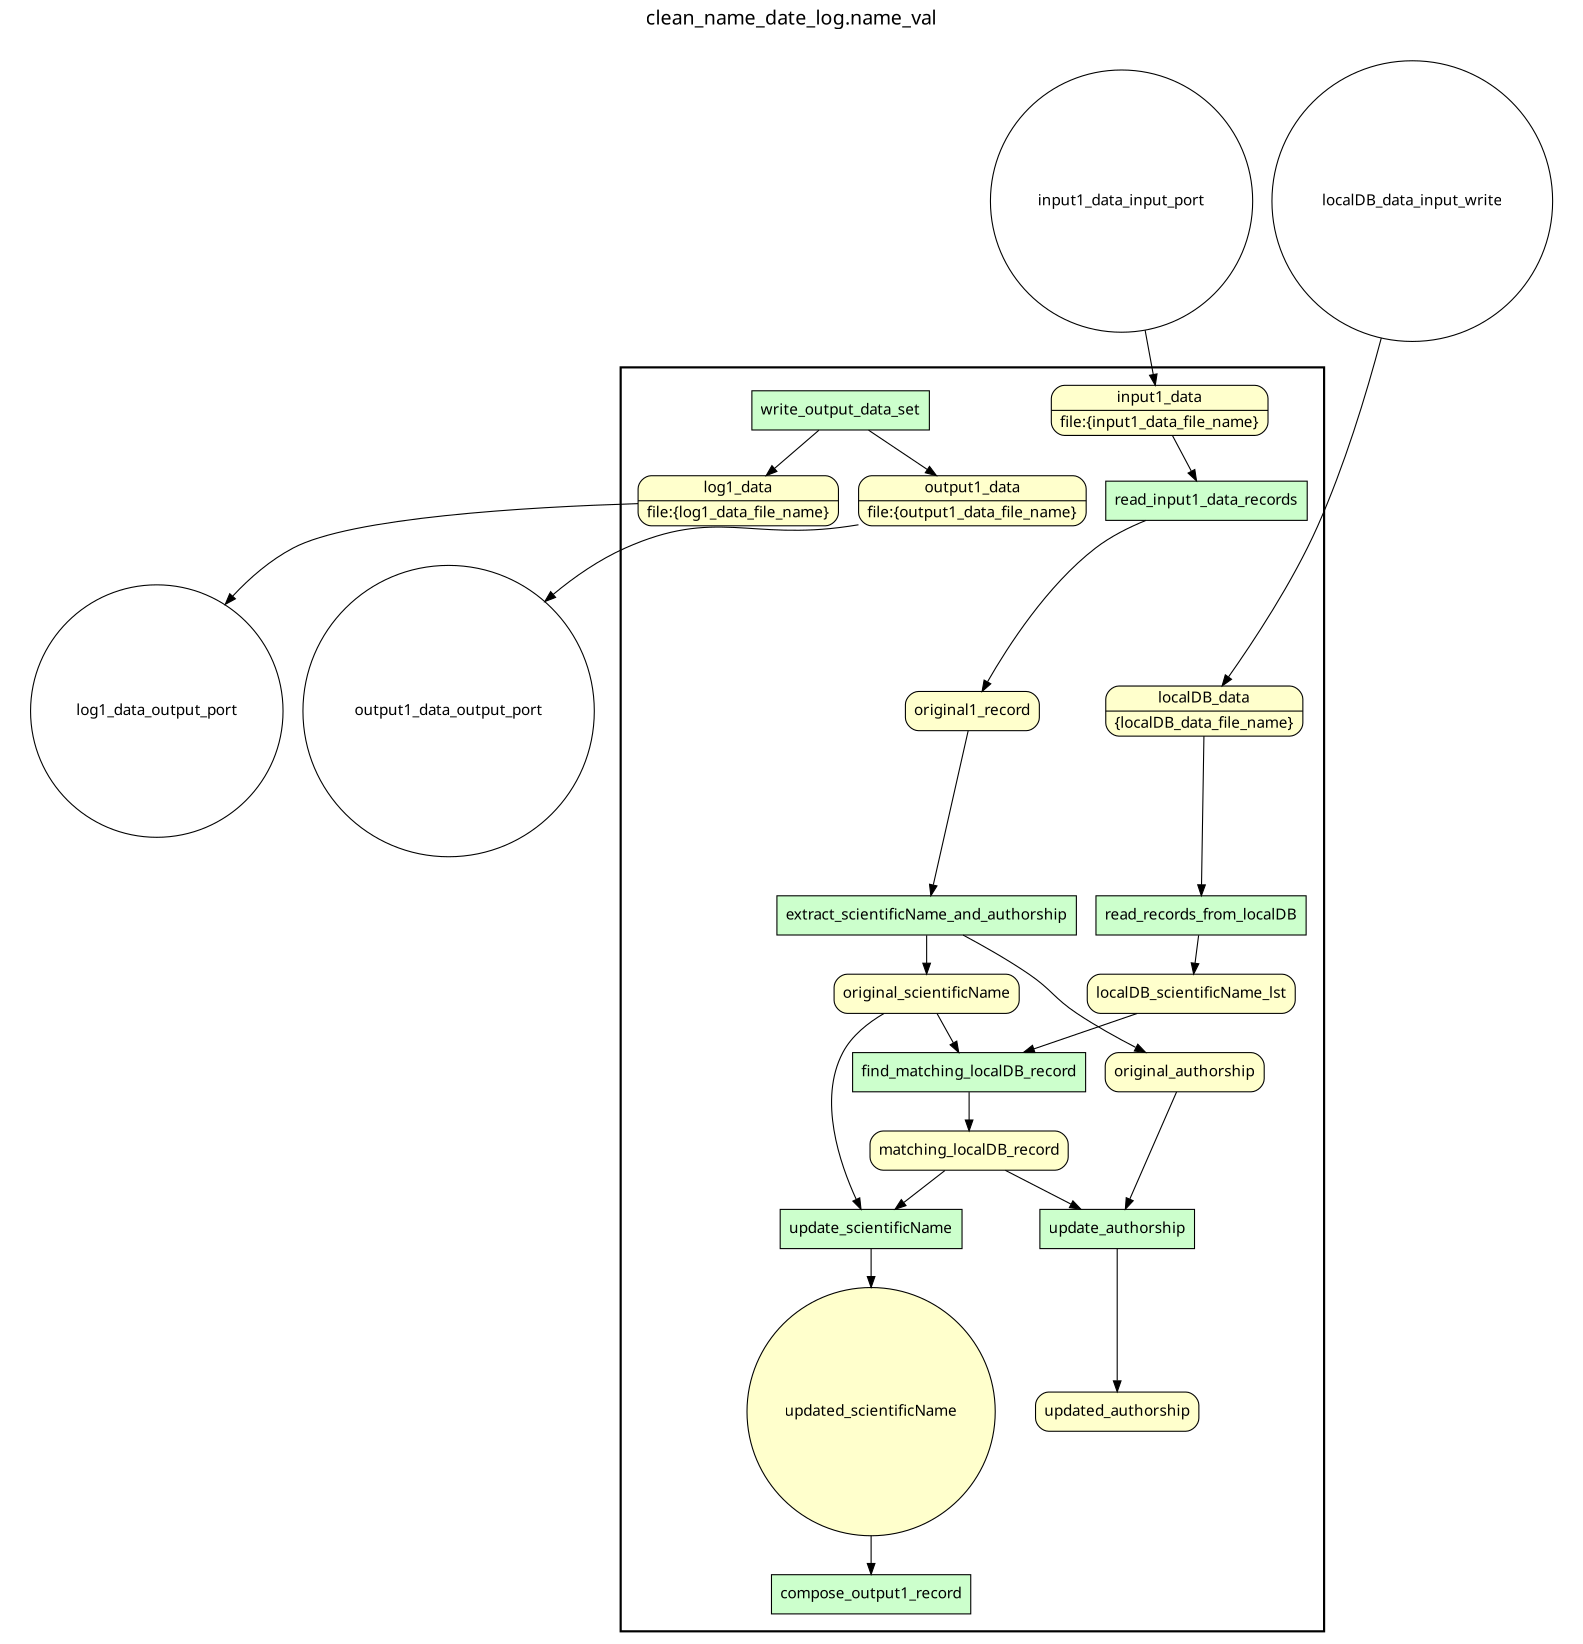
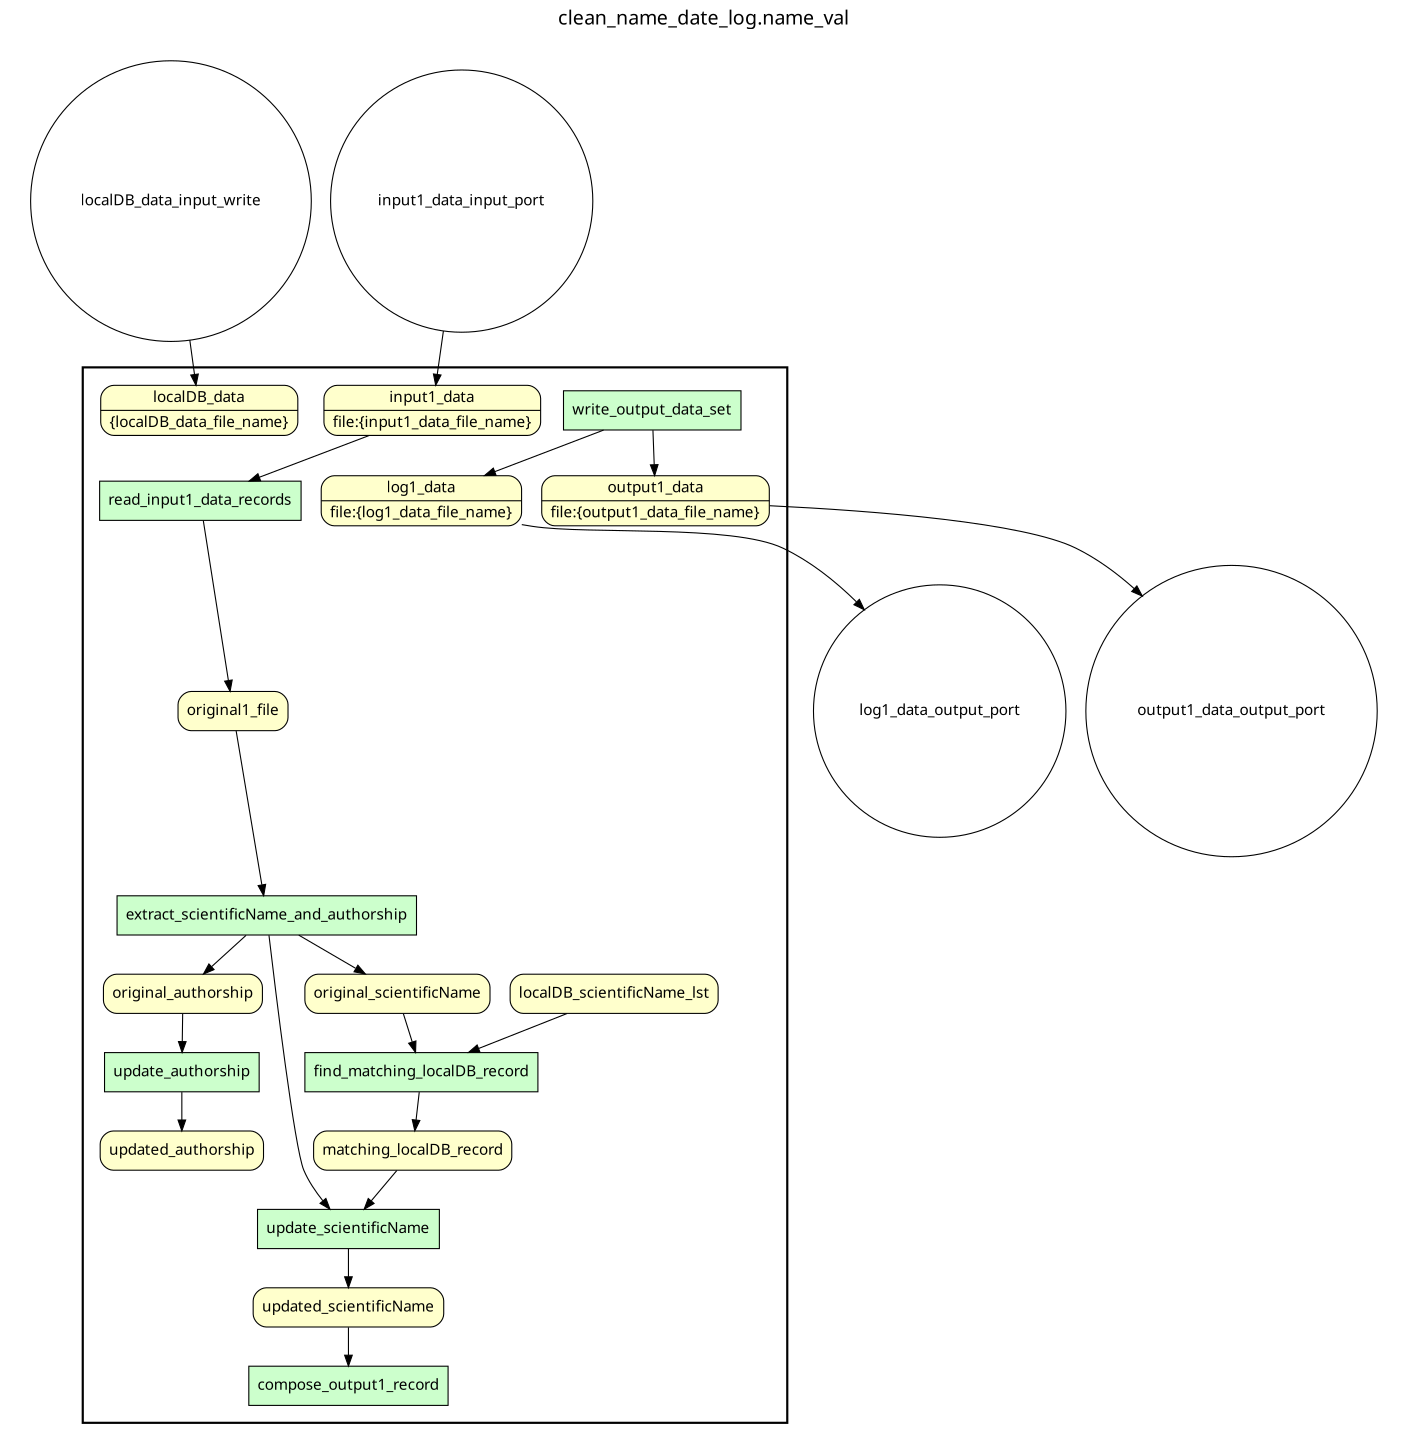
node "original1_record": label "original1_record" -> "original1_file"
node "read_records_from_localDB": removed
edge "original_scientificName" -> "update_scientificName": now "extract_scientificName_and_authorship" -> "update_scientificName"
edge "matching_localDB_record" -> "update_authorship": removed
node "updated_scientificName": shape circle -> box
